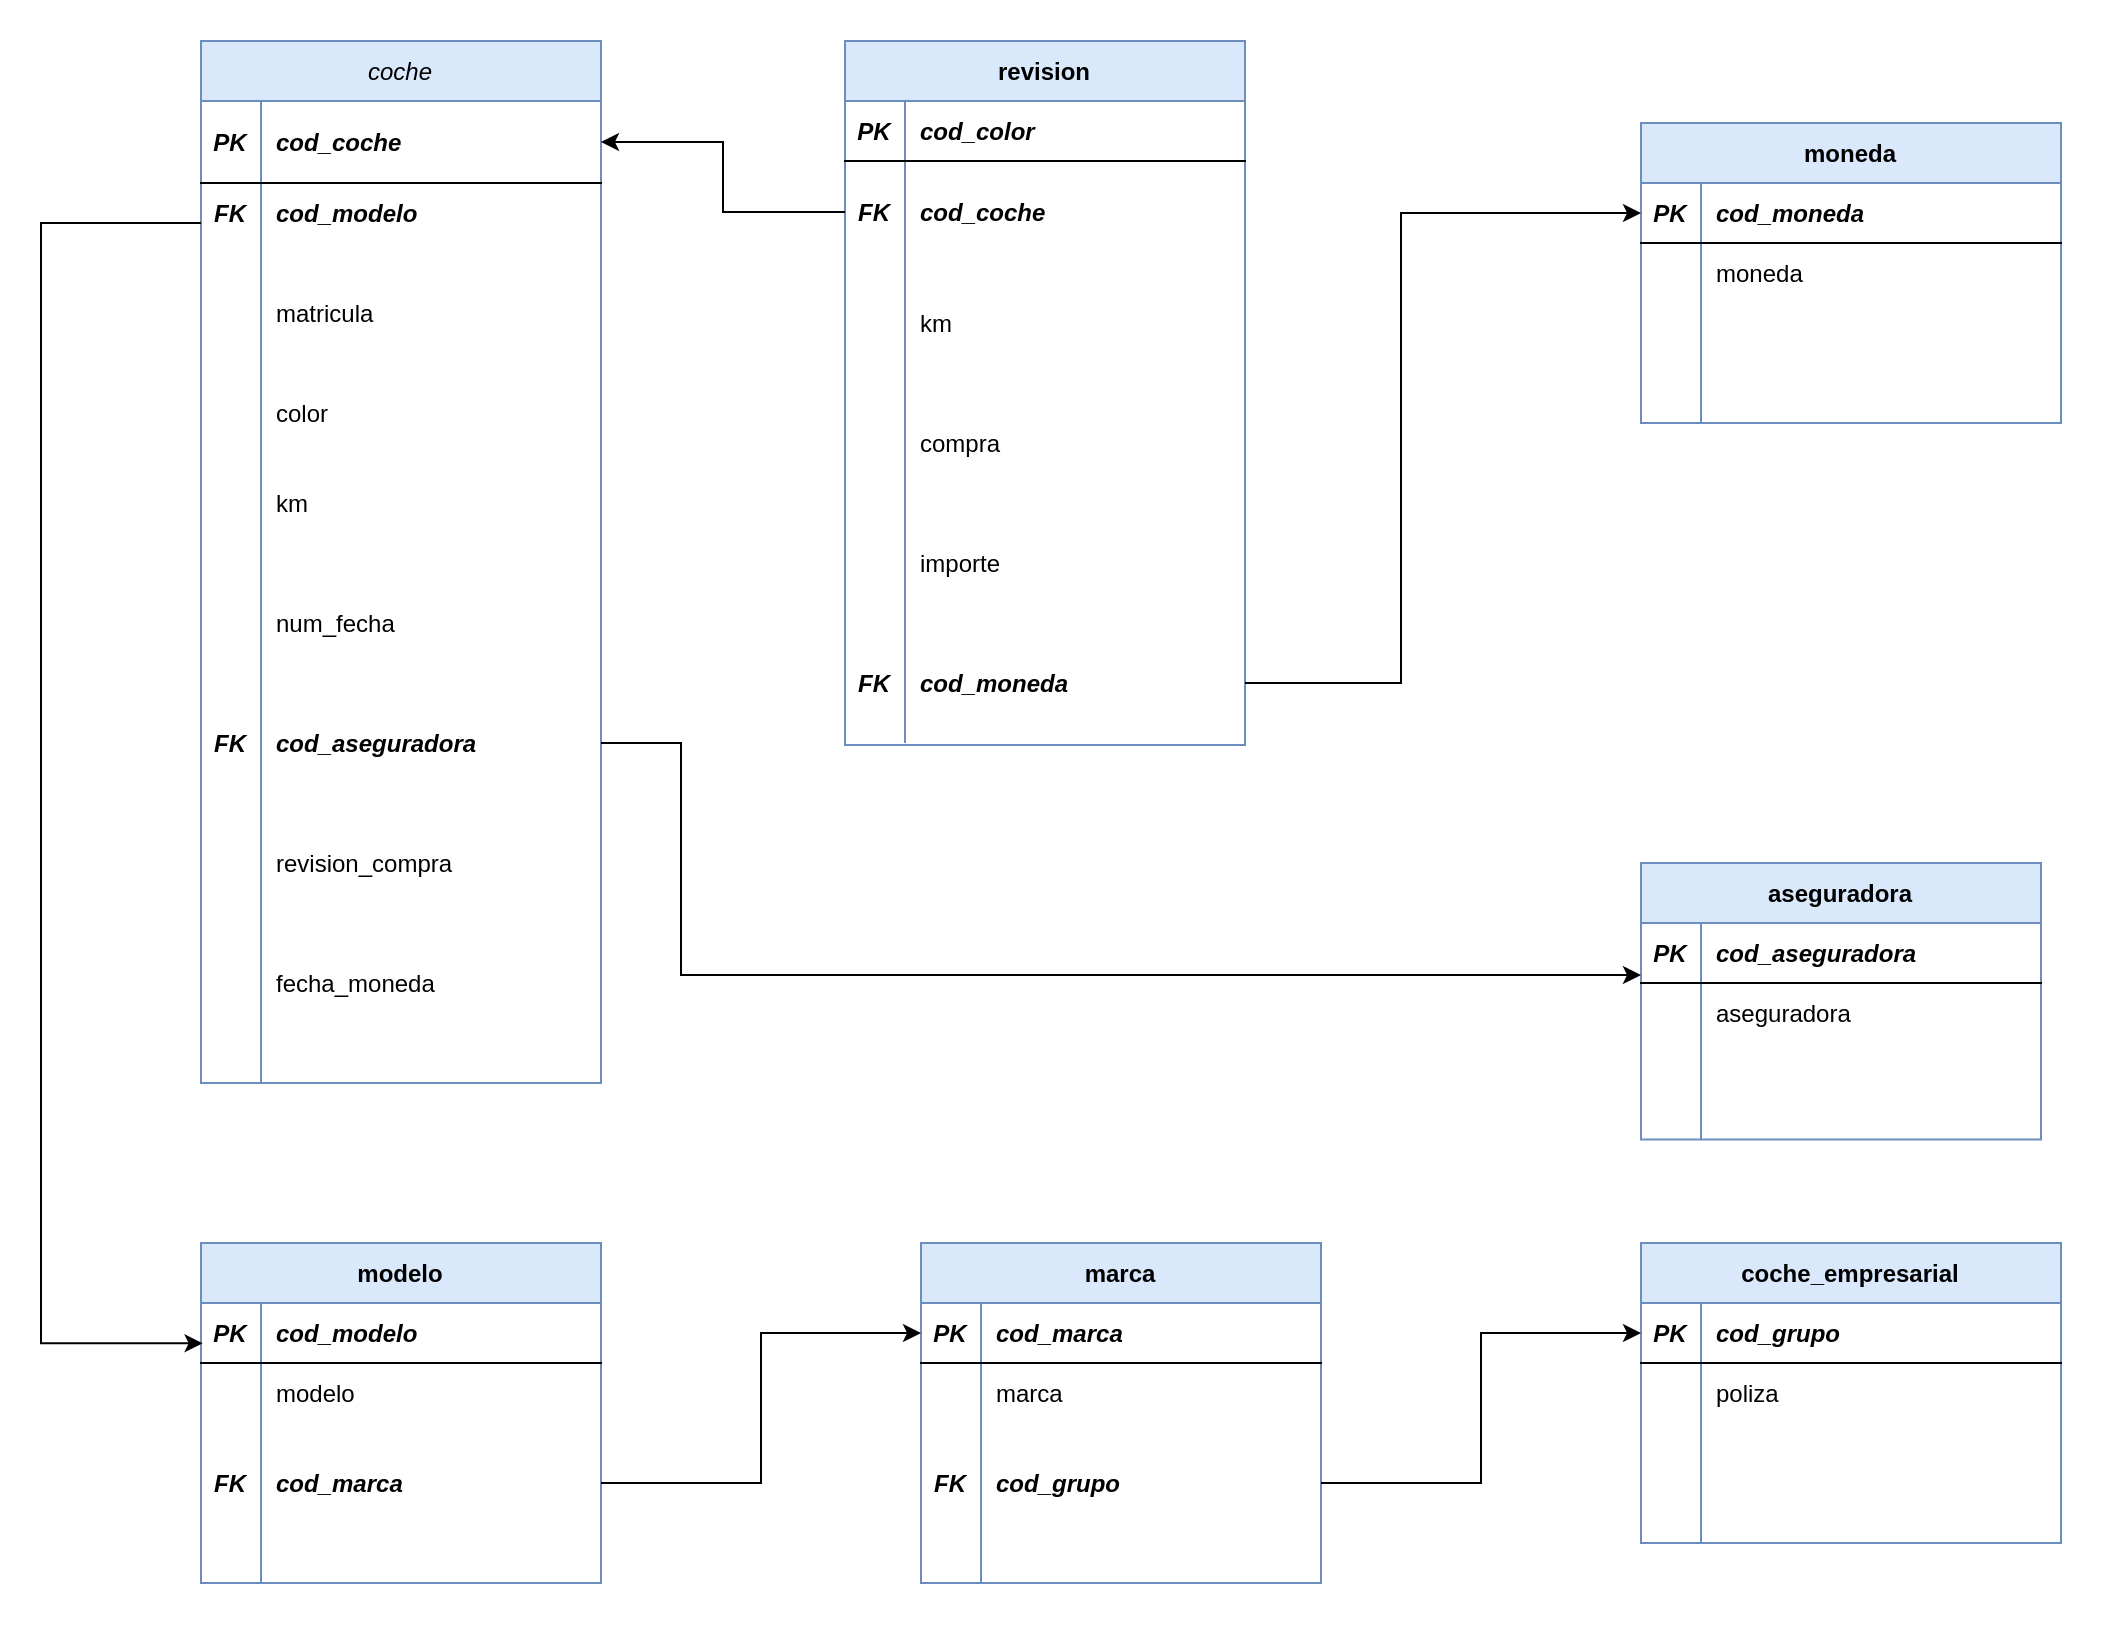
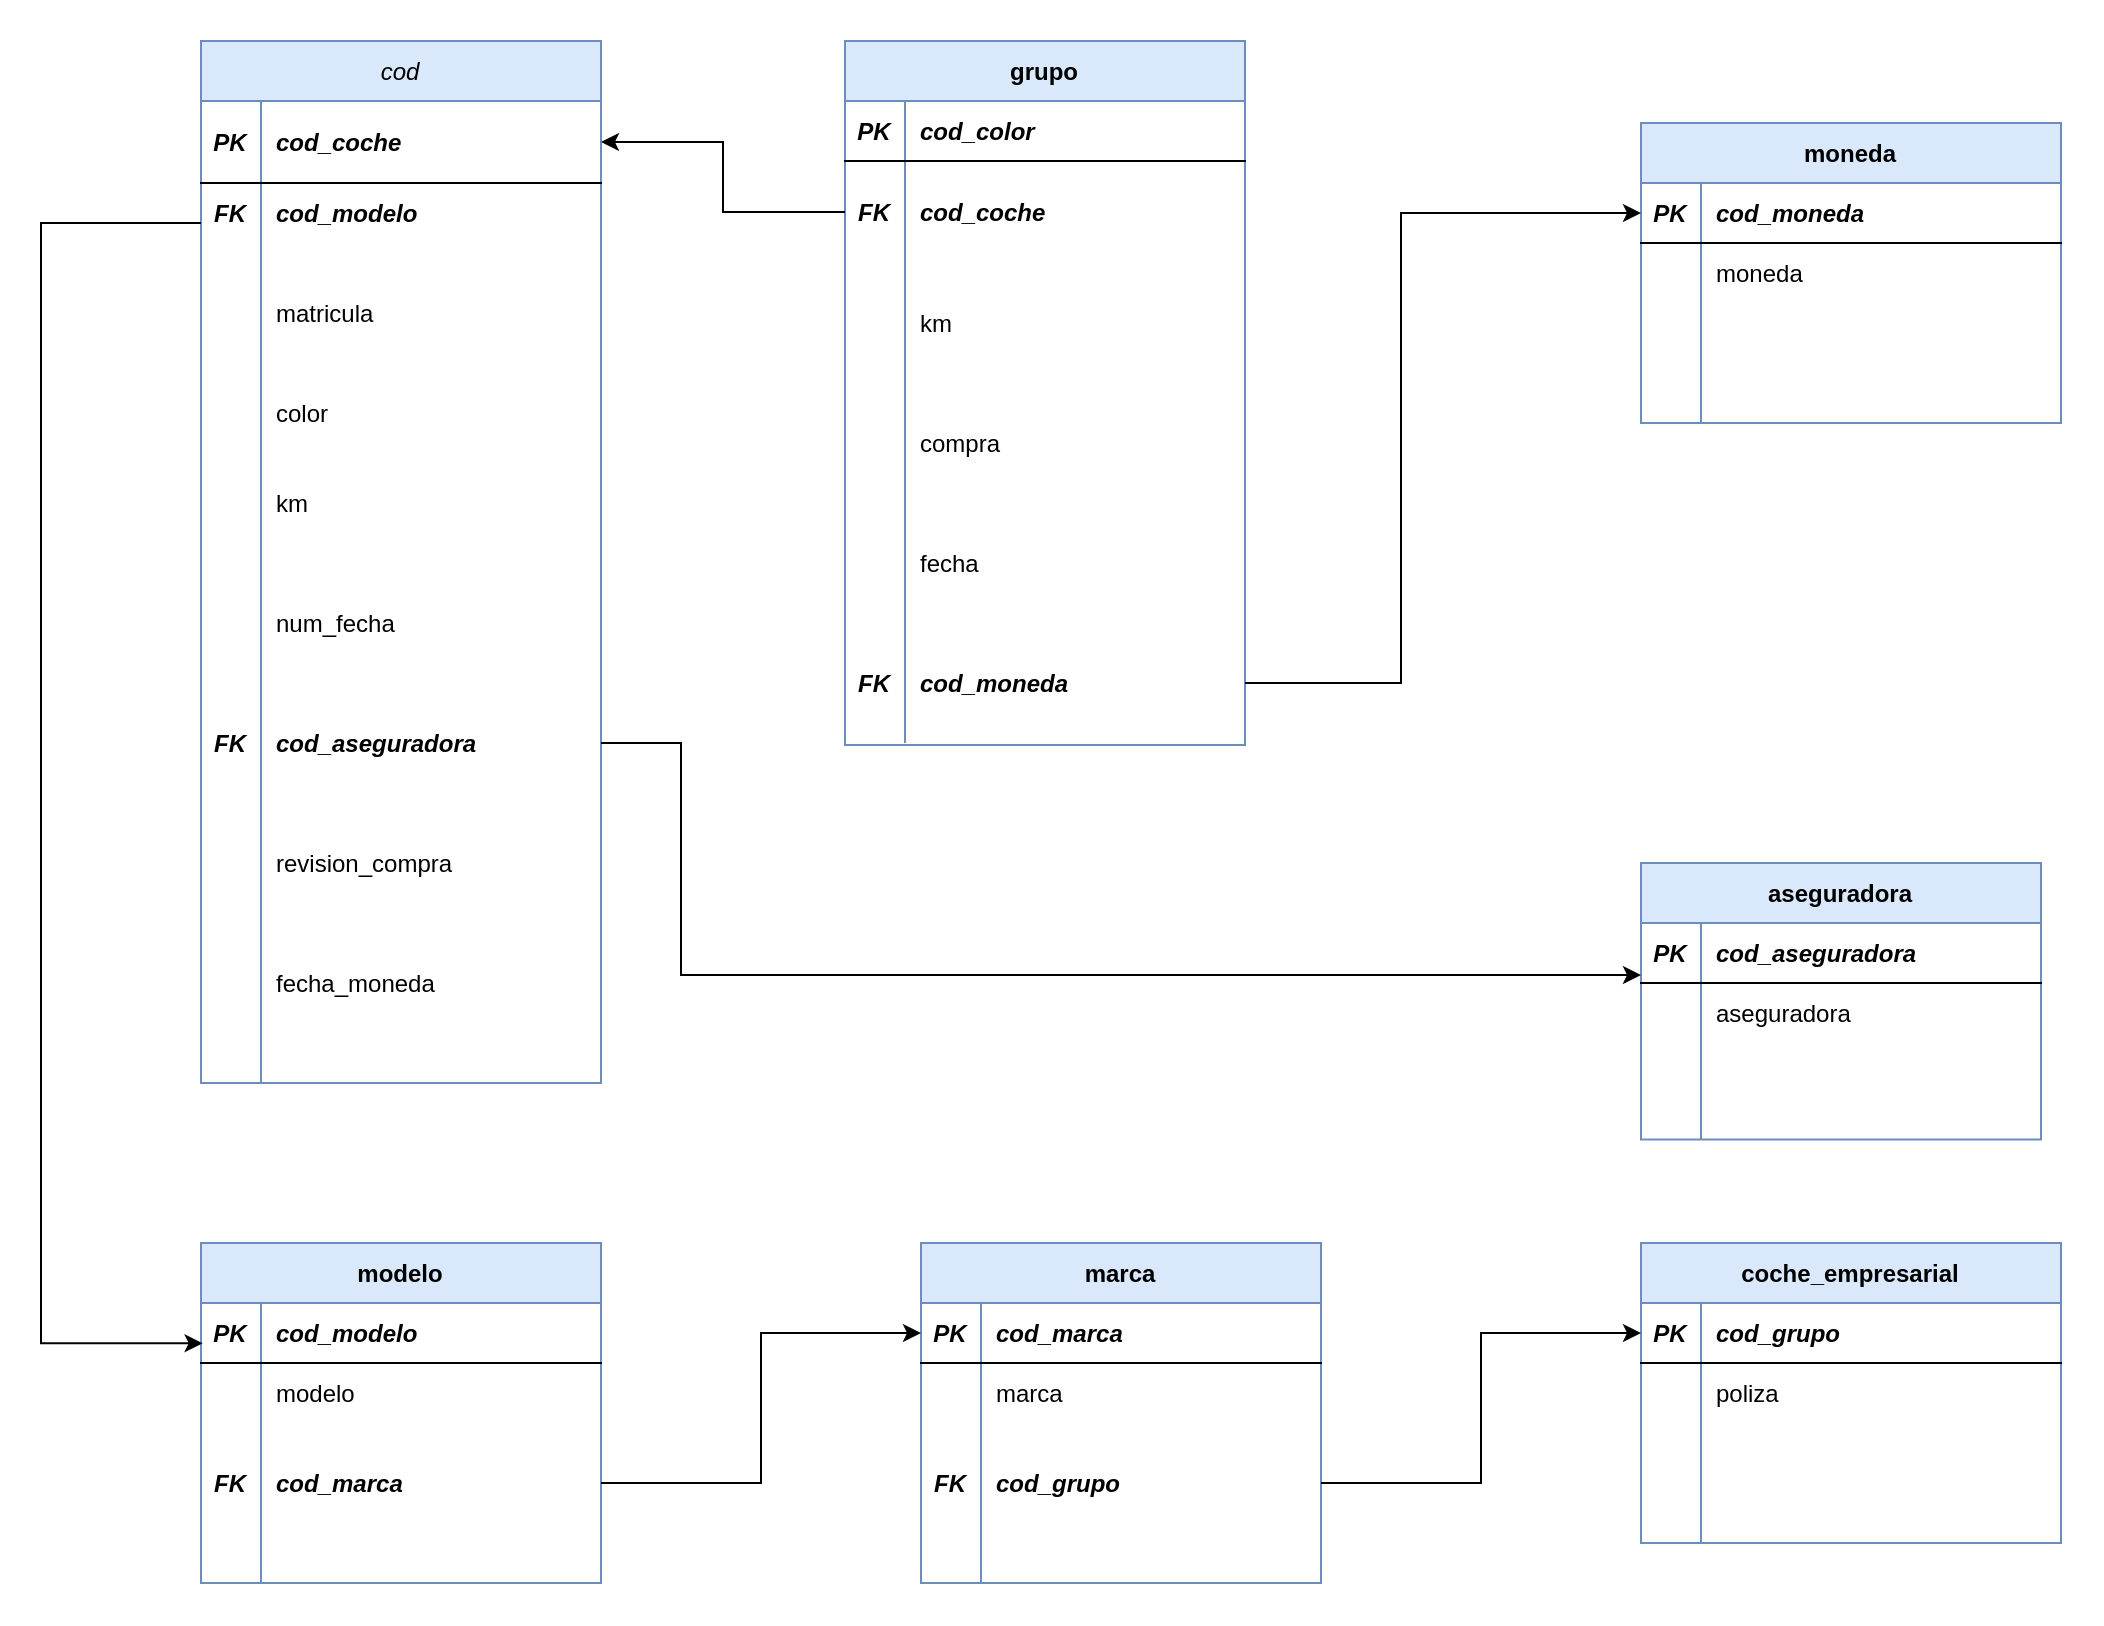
node "coche": label "coche" -> "cod"
node "revision": label "revision" -> "grupo"
node "importe": label "importe" -> "fecha"
